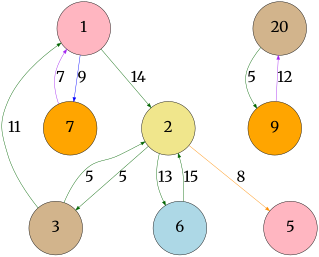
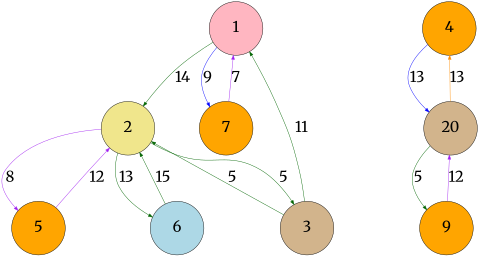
node "4": added
edge "2" -> "5": color darkorange -> purple
edge "5" -> "2": added, label "12"
node "5": fillcolor lightpink -> orange
